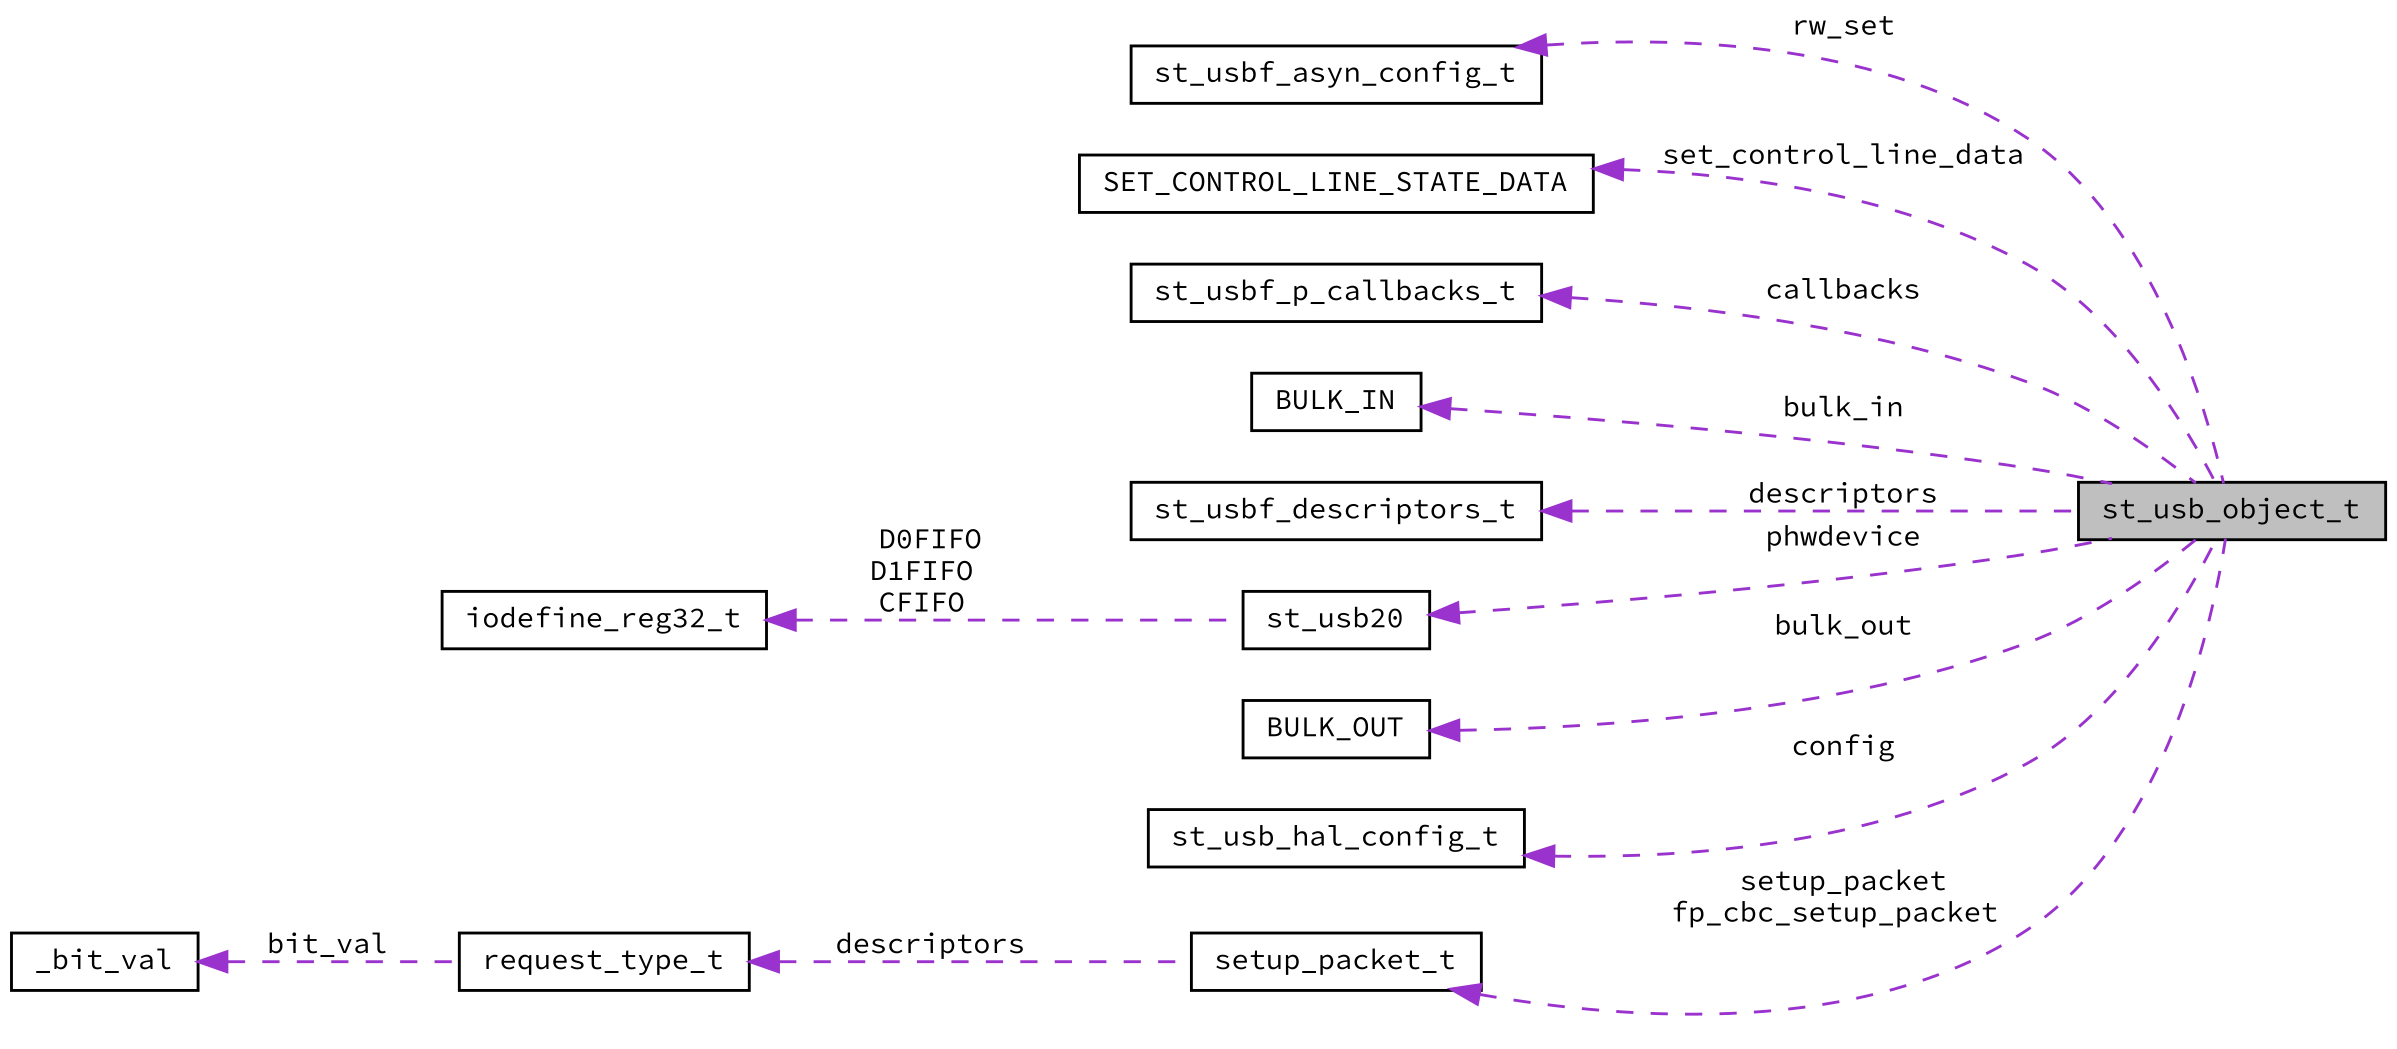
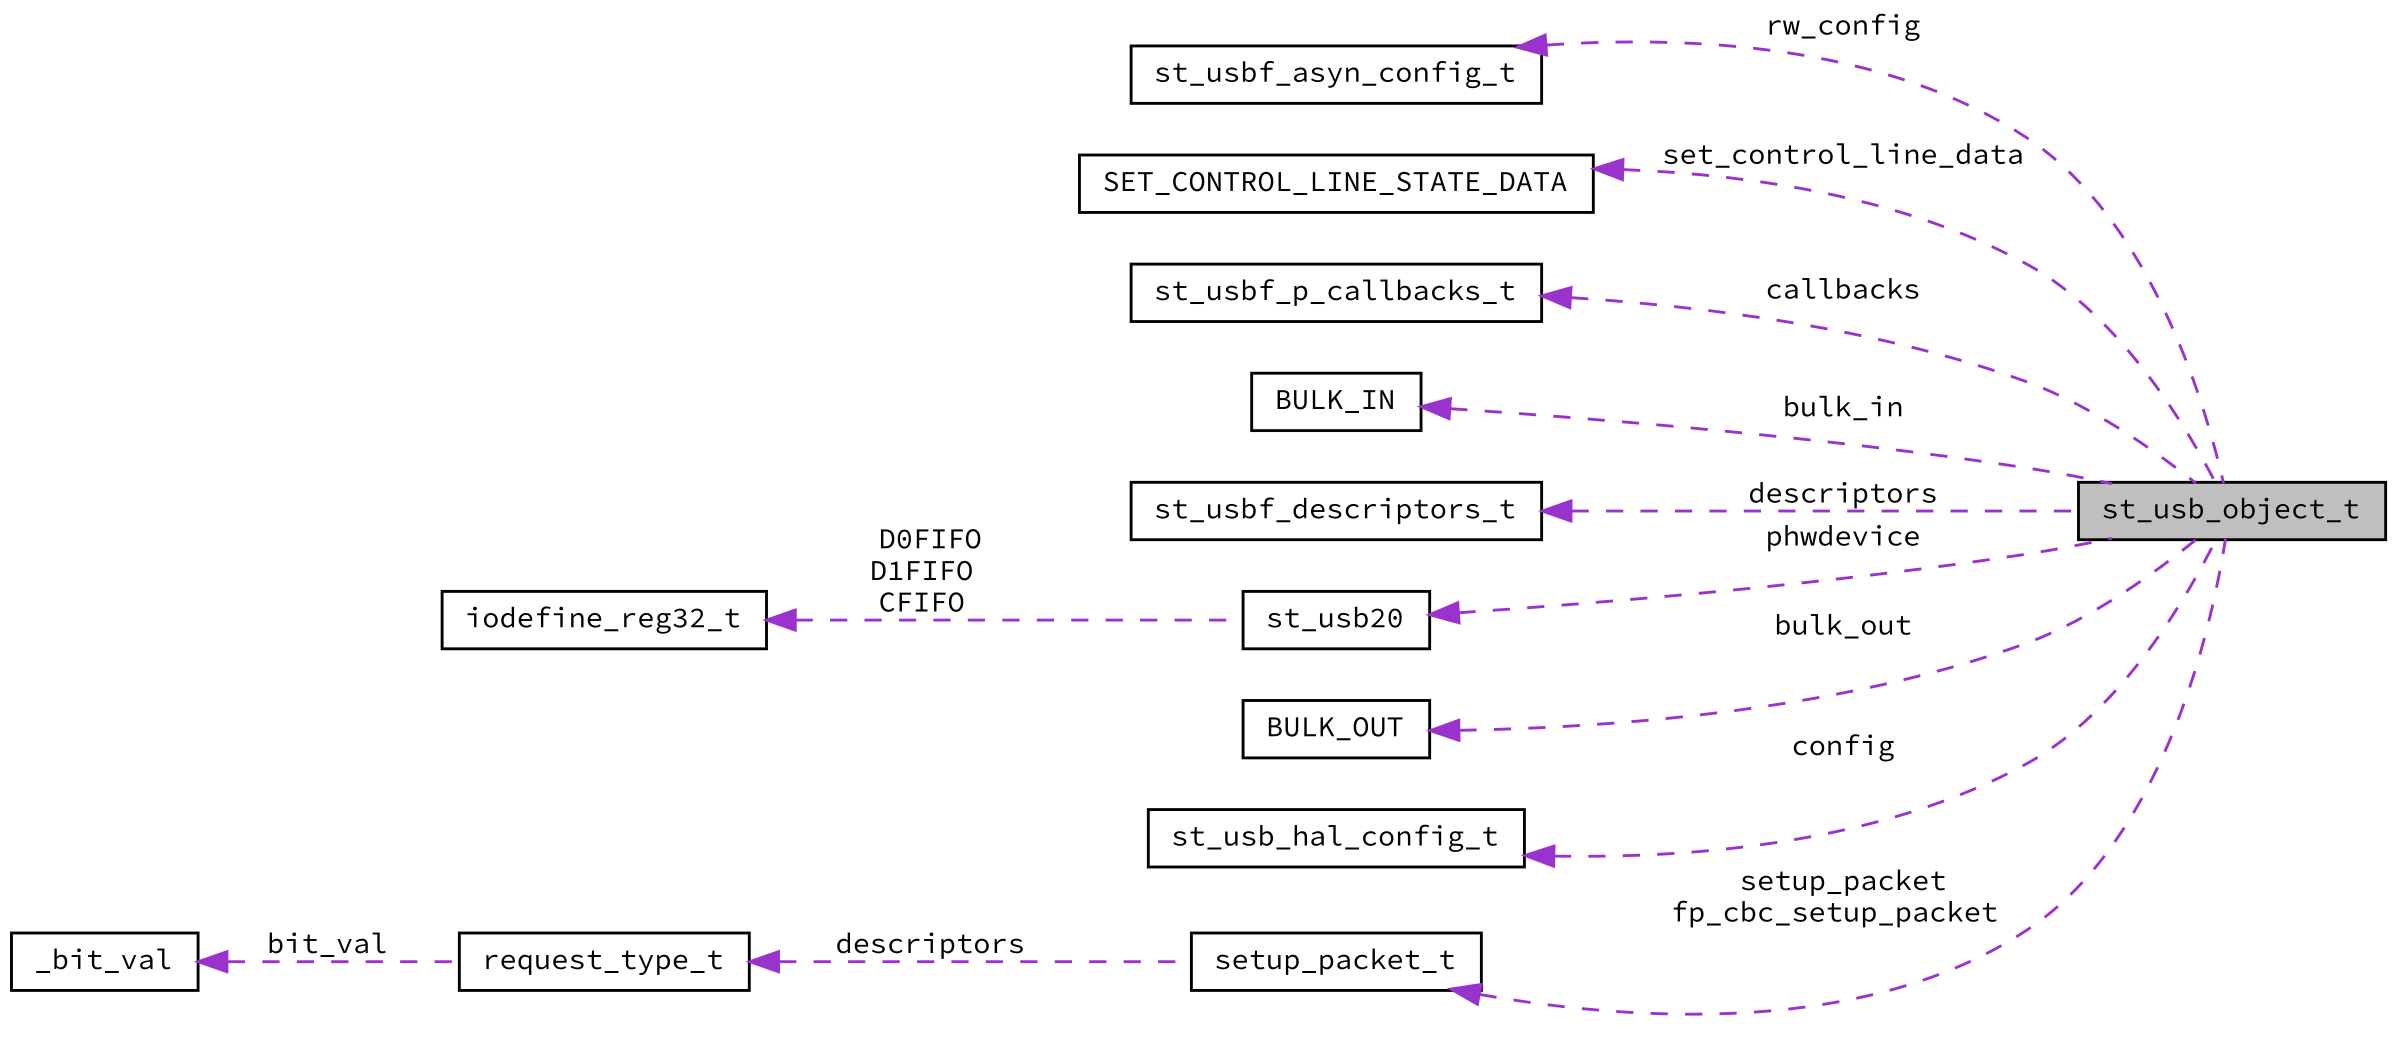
edge "st_usb_object_t" -> "st_usbf_asyn_config_t": label " rw_set" -> " rw_config"
